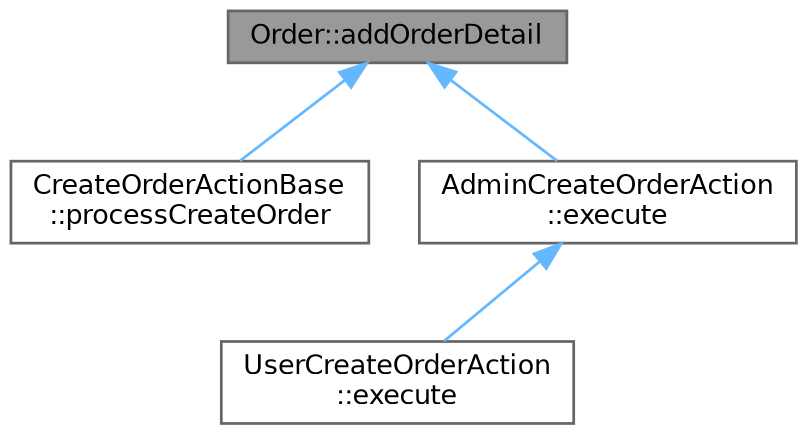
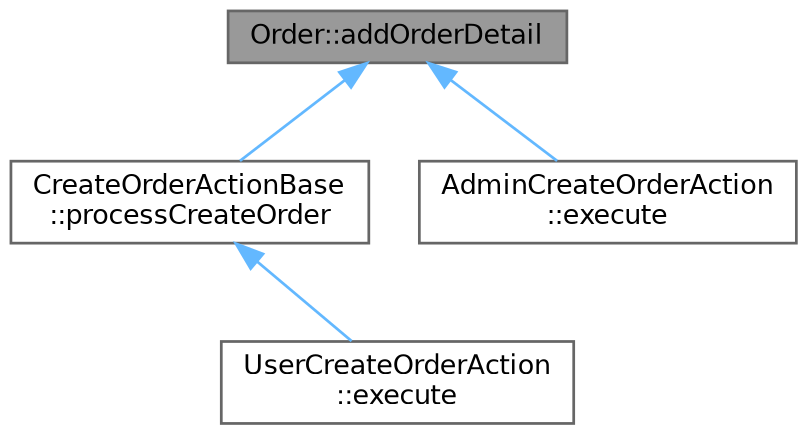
edge "UserCreateOrderAction ::execute" -> "AdminCreateOrderAction ::execute": now "UserCreateOrderAction ::execute" -> "CreateOrderActionBase ::processCreateOrder"
